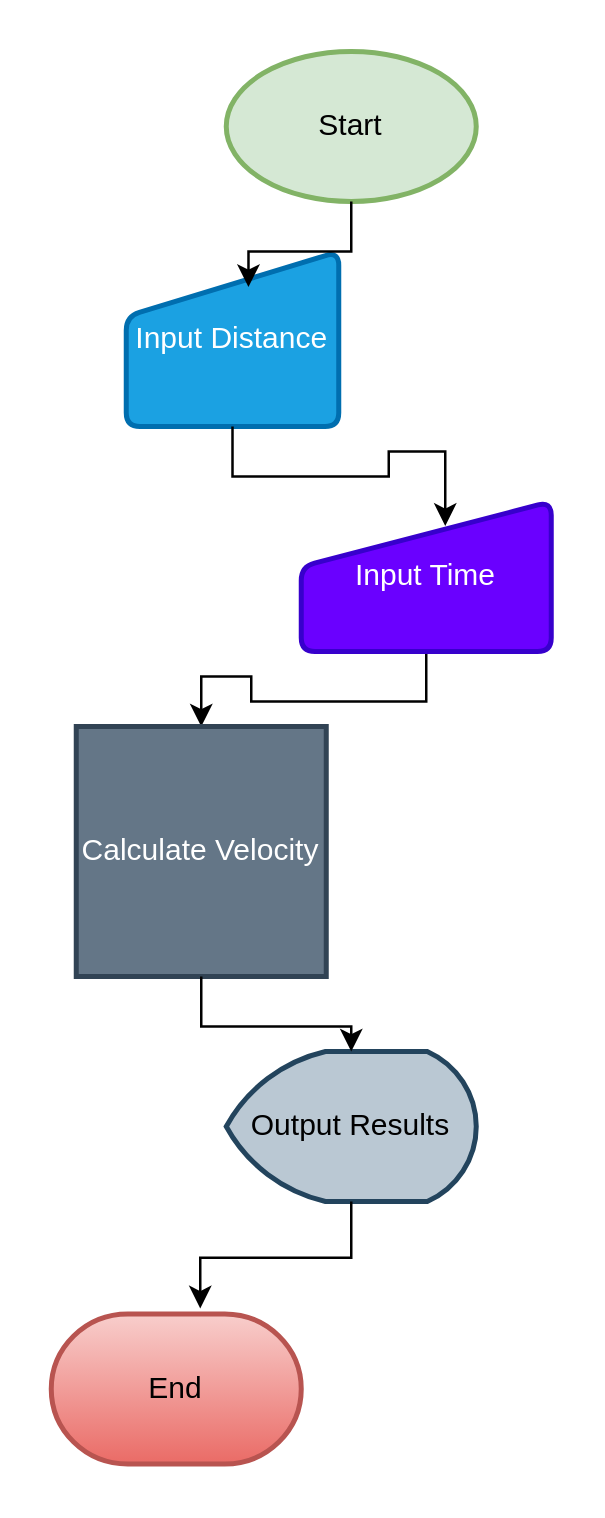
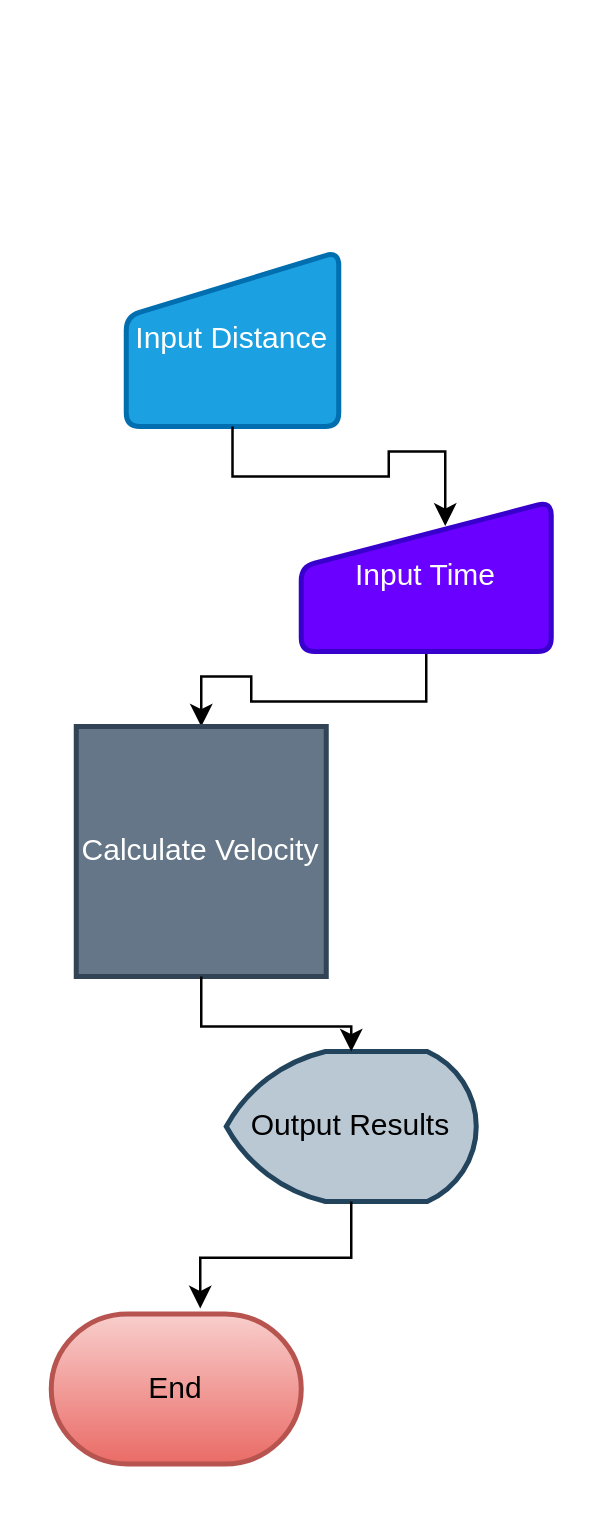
node "Start": removed
edge "Start" -> "Input Distance": removed
